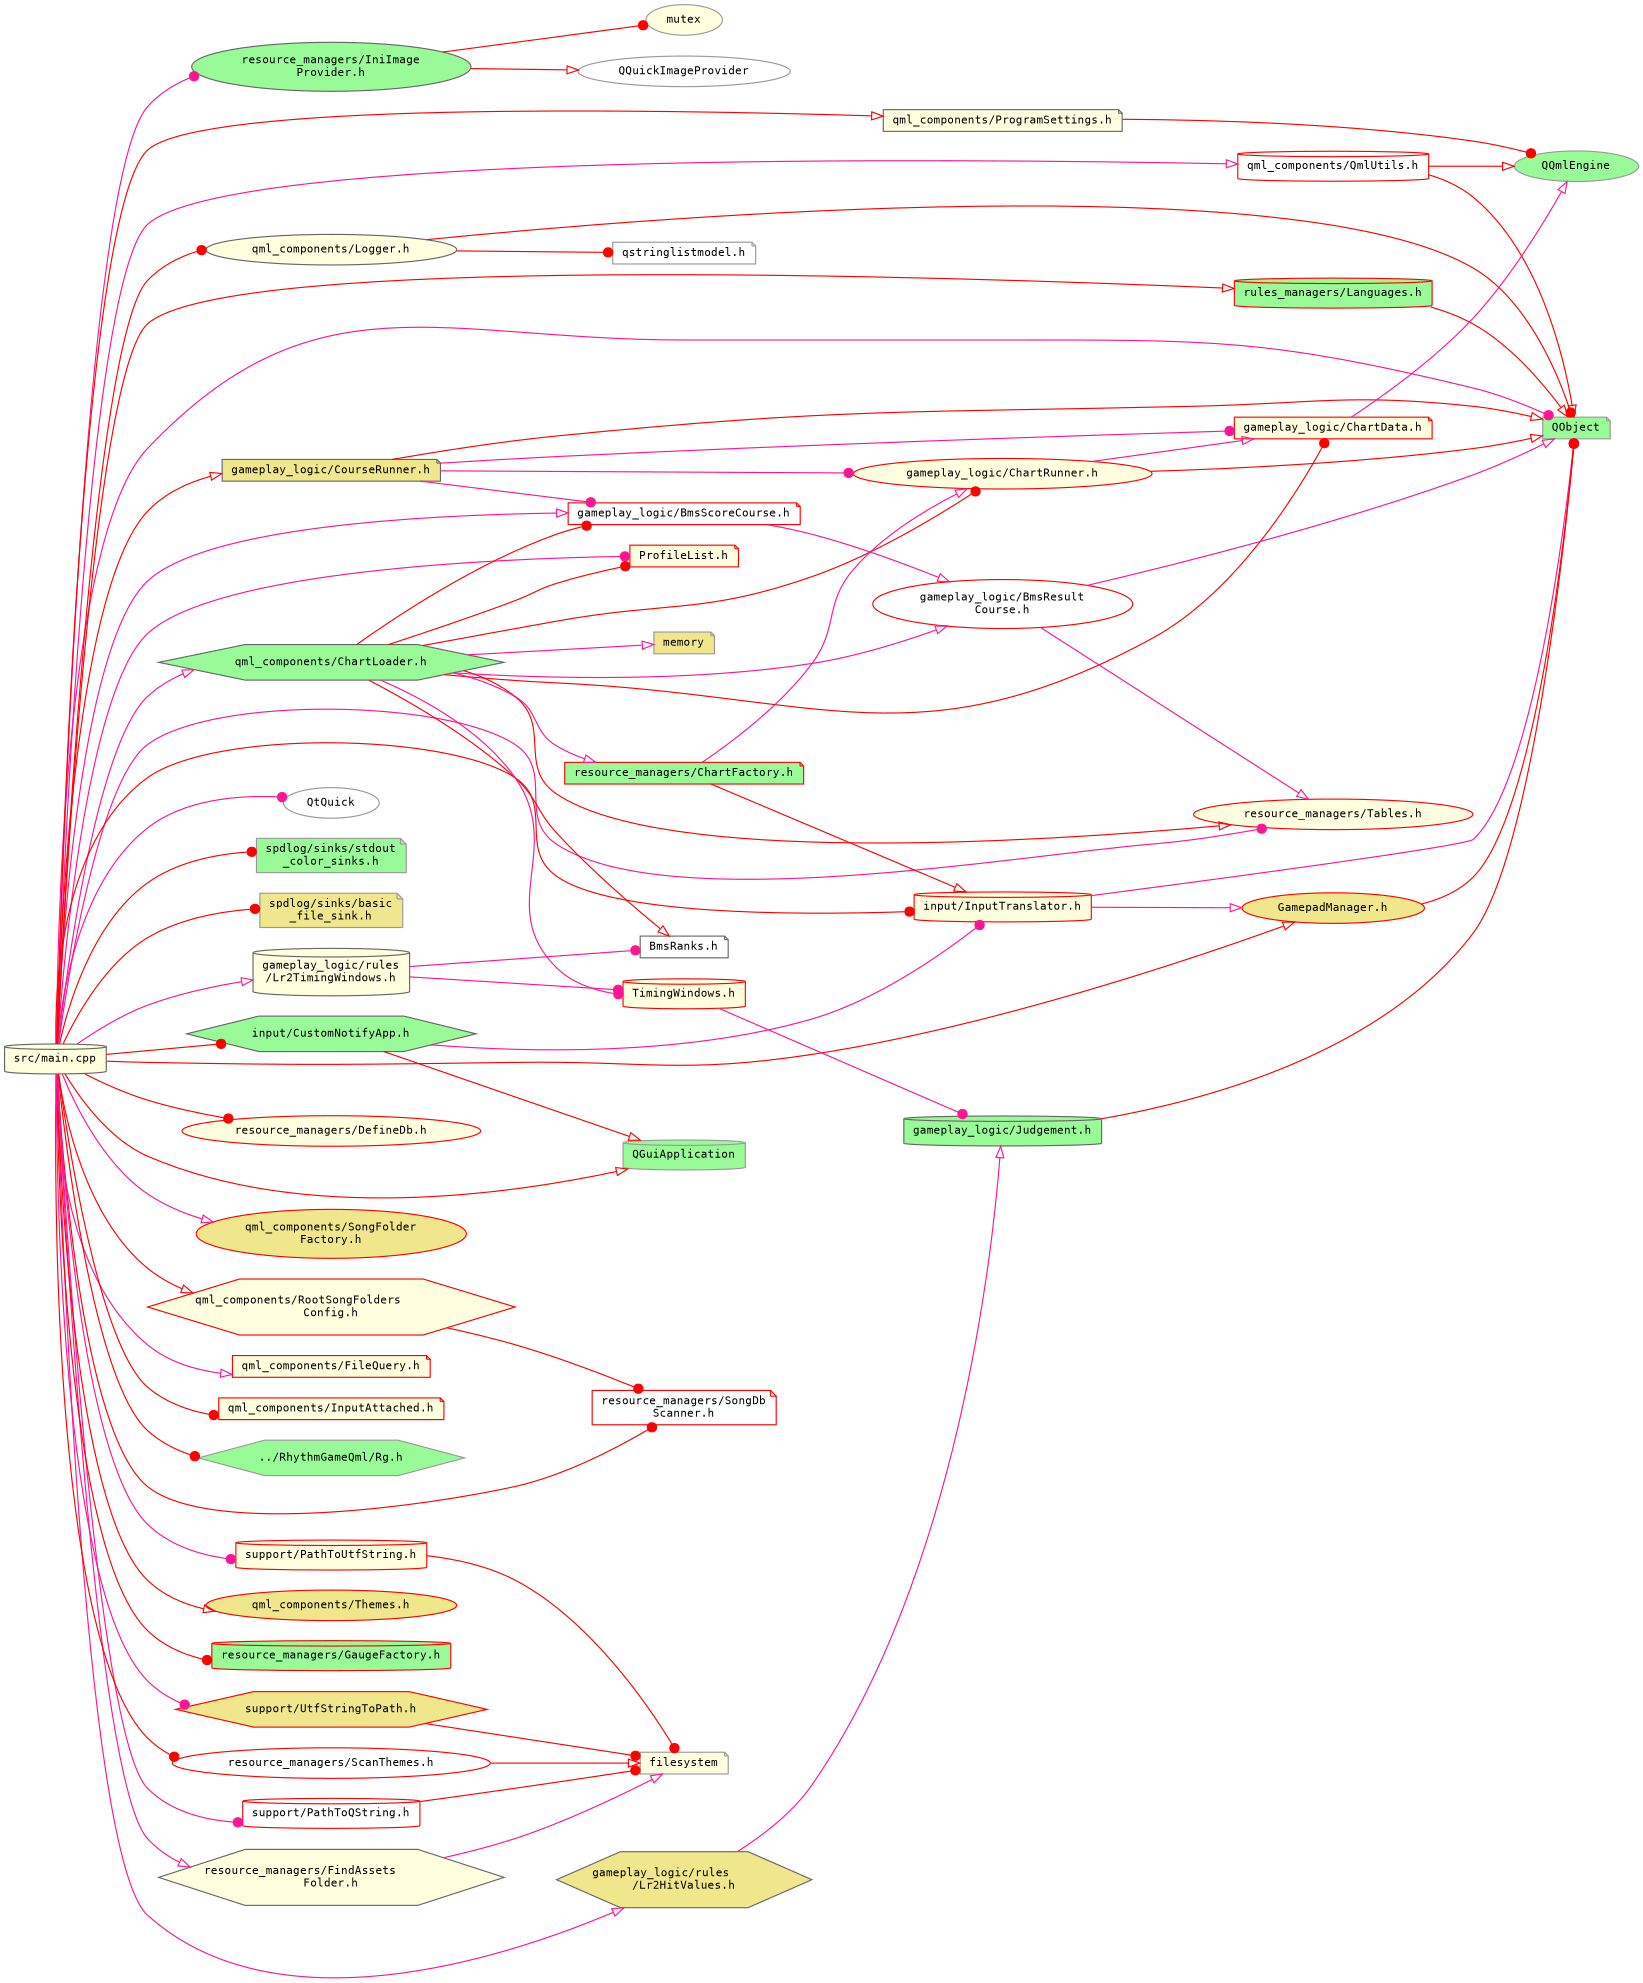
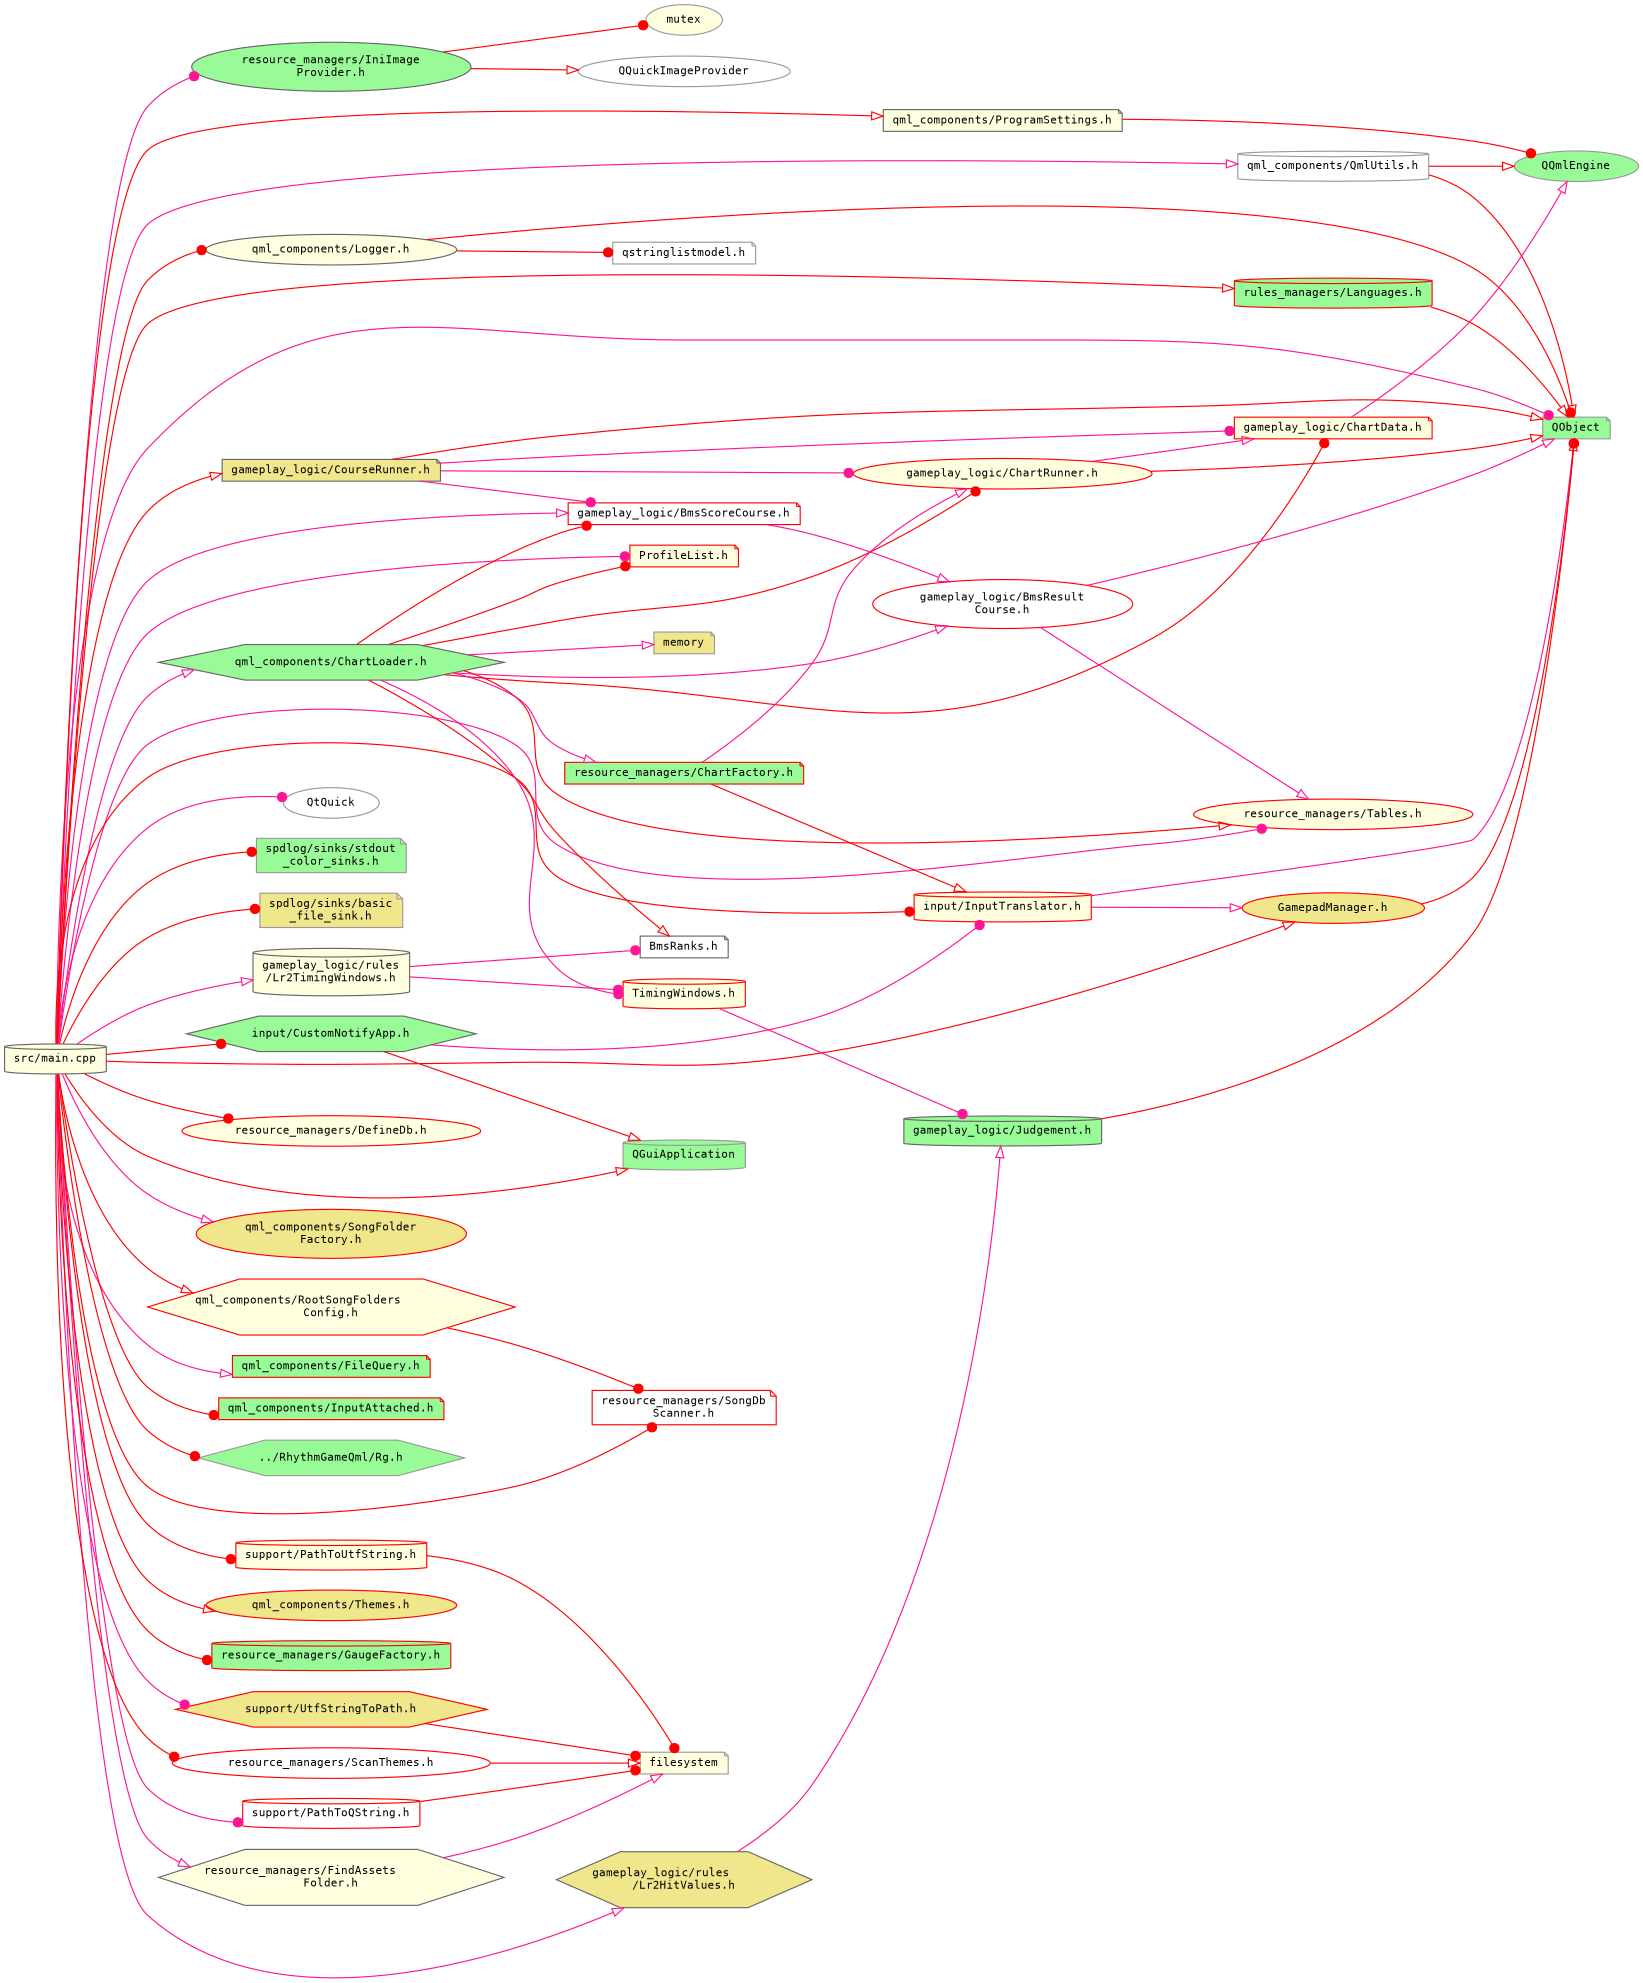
node "qml_components/QmlUtils.h": color red -> grey60
edge "gameplay_logic/Judgement.h" -> "QObject": arrowhead dot -> onormal
node "qml_components/FileQuery.h": fillcolor lightyellow -> palegreen
node "qml_components/InputAttached.h": fillcolor lightyellow -> palegreen
edge "src/main.cpp" -> "support/PathToUtfString.h": color deeppink -> red
